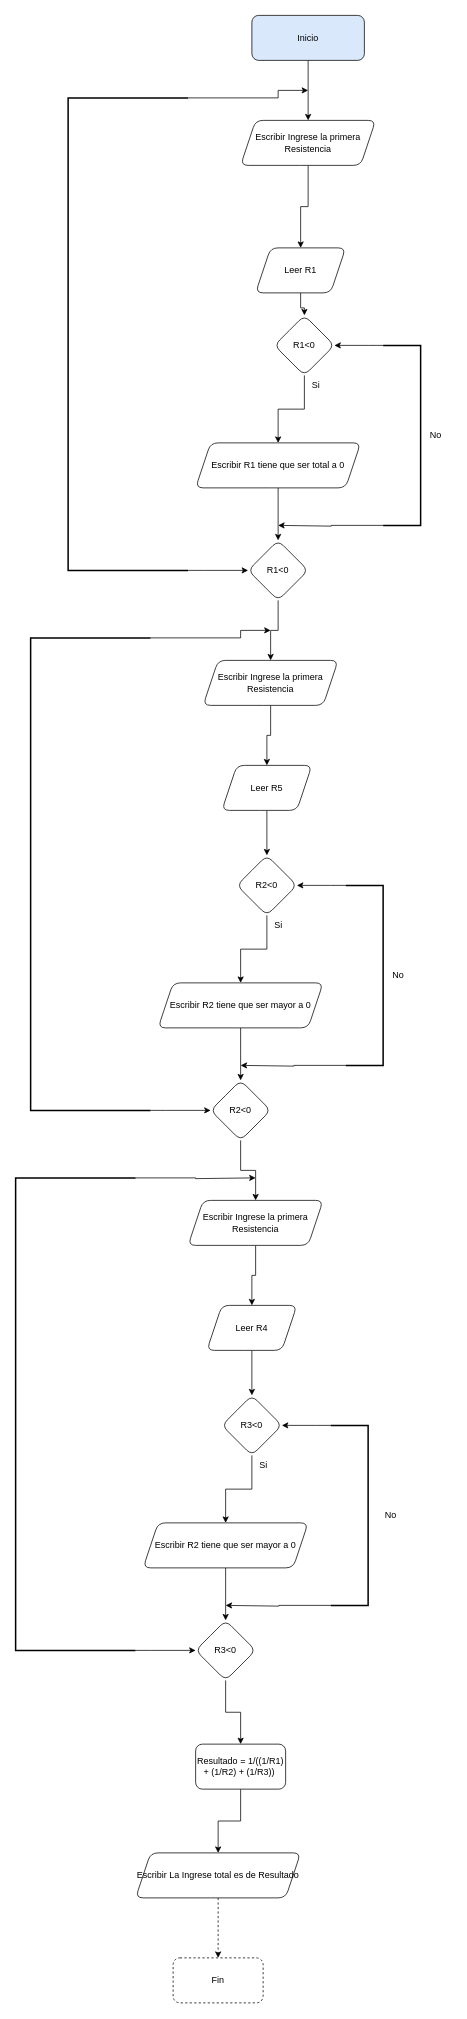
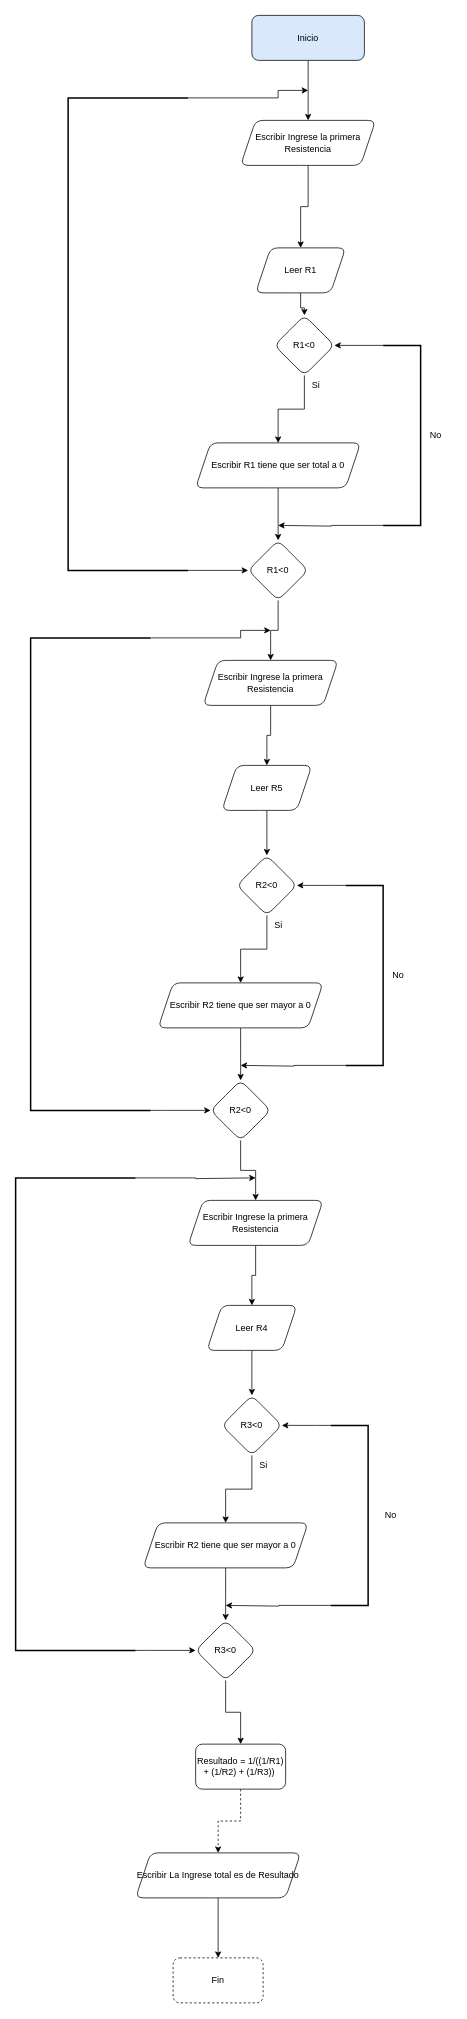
edge "Resultado = 1/((1/R1) + (1/R2) + (1/R3))" -> "Escribir La Ingrese total es de Resultado": style solid -> dashed
edge "Escribir La Ingrese total es de Resultado" -> "Fin": style dashed -> solid
